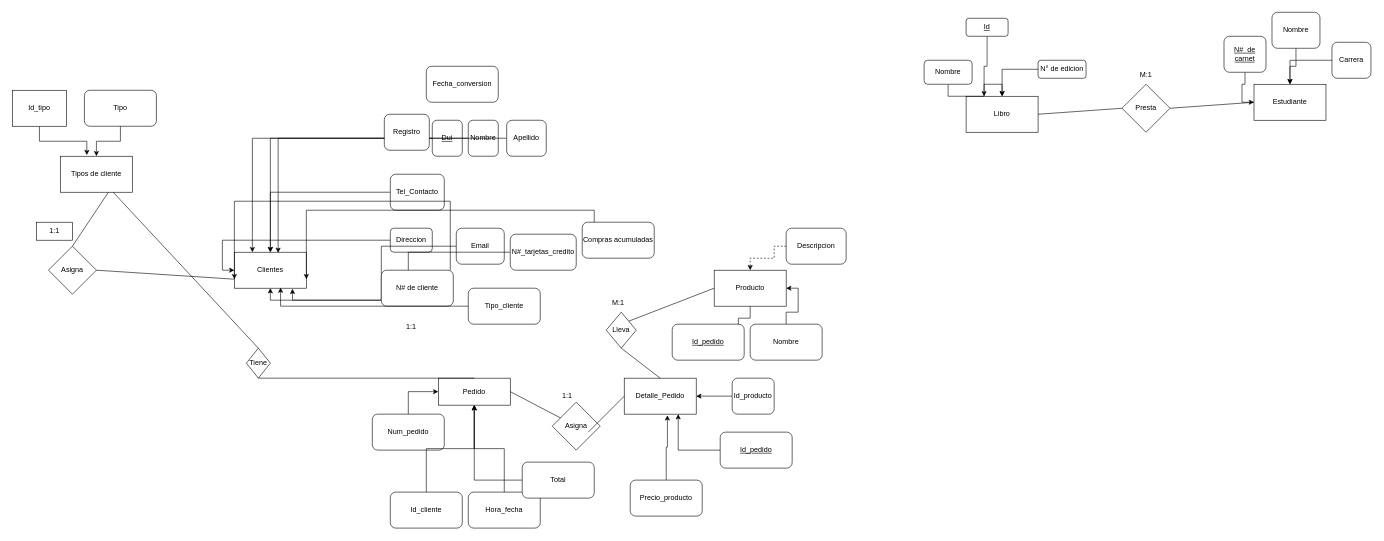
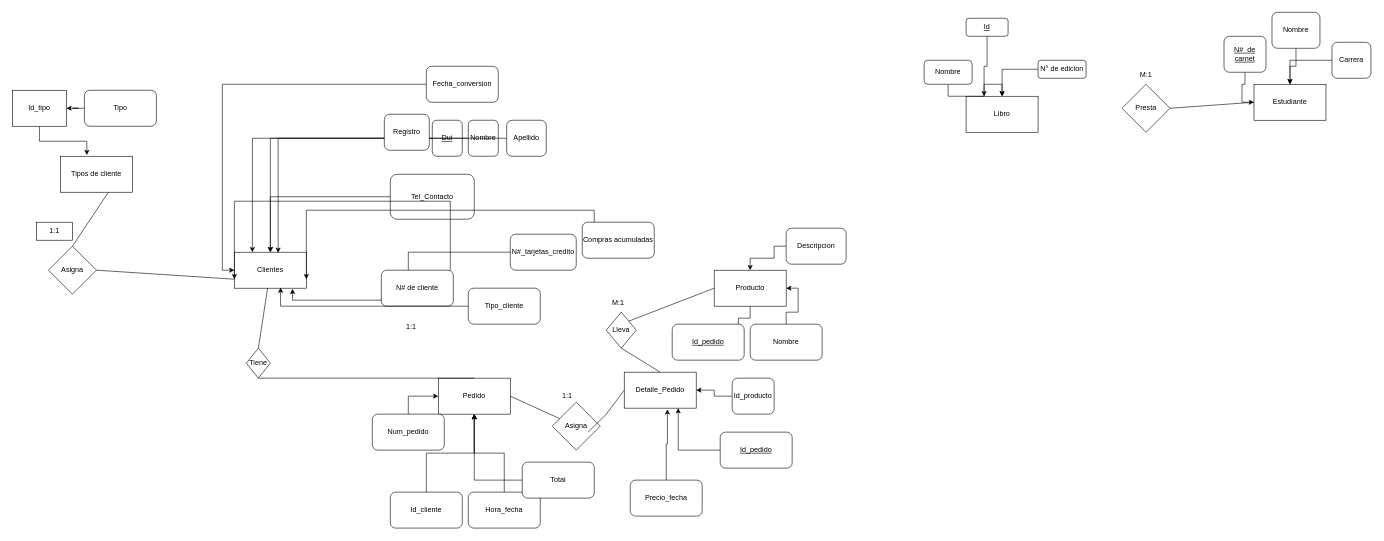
edge "Fecha_conversion" -> "Clientes": added
edge "Presta" -- "Libro": removed
edge "Tipo" -> "Tipos de cliente": now "Tipo" -> "Id_tipo"
node "Tel_Contacto": size 54x36 -> 84x45
edge "Direccion" -> "Clientes": removed
node "Direccion": removed
edge "Email" -> "Clientes": removed
node "Email": removed
edge "Descripcion" -> "Producto": style dashed -> solid
edge "Tipos de cliente" -- "Tiene": now "Clientes" -- "Tiene"
node "Pedido": size 72x27 -> 72x36
node "Detalle_Pedido": moved (660, 396) -> (660, 390)
node "Precio_producto": label "Precio_producto" -> "Precio_fecha"
